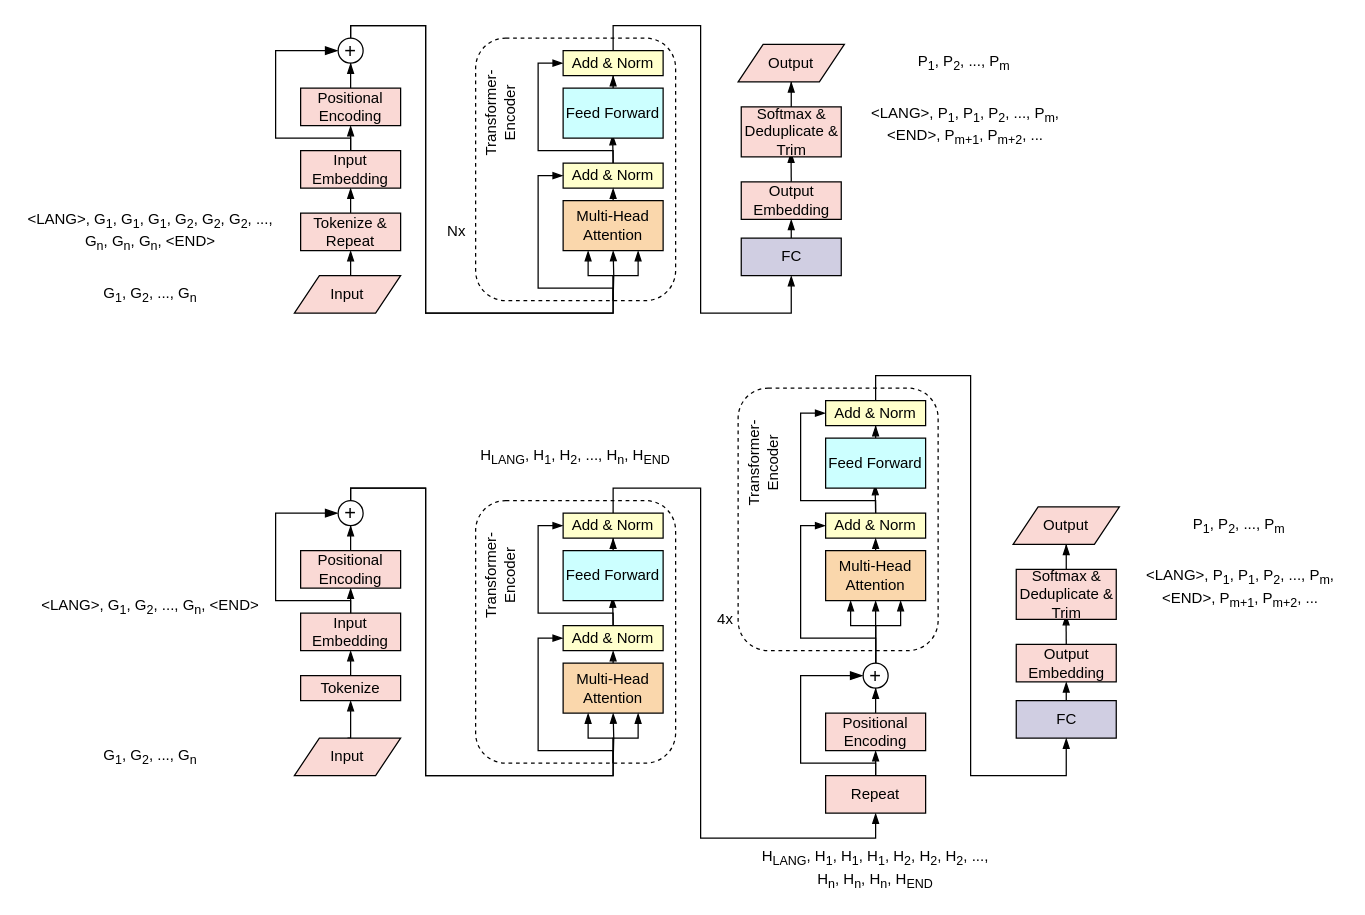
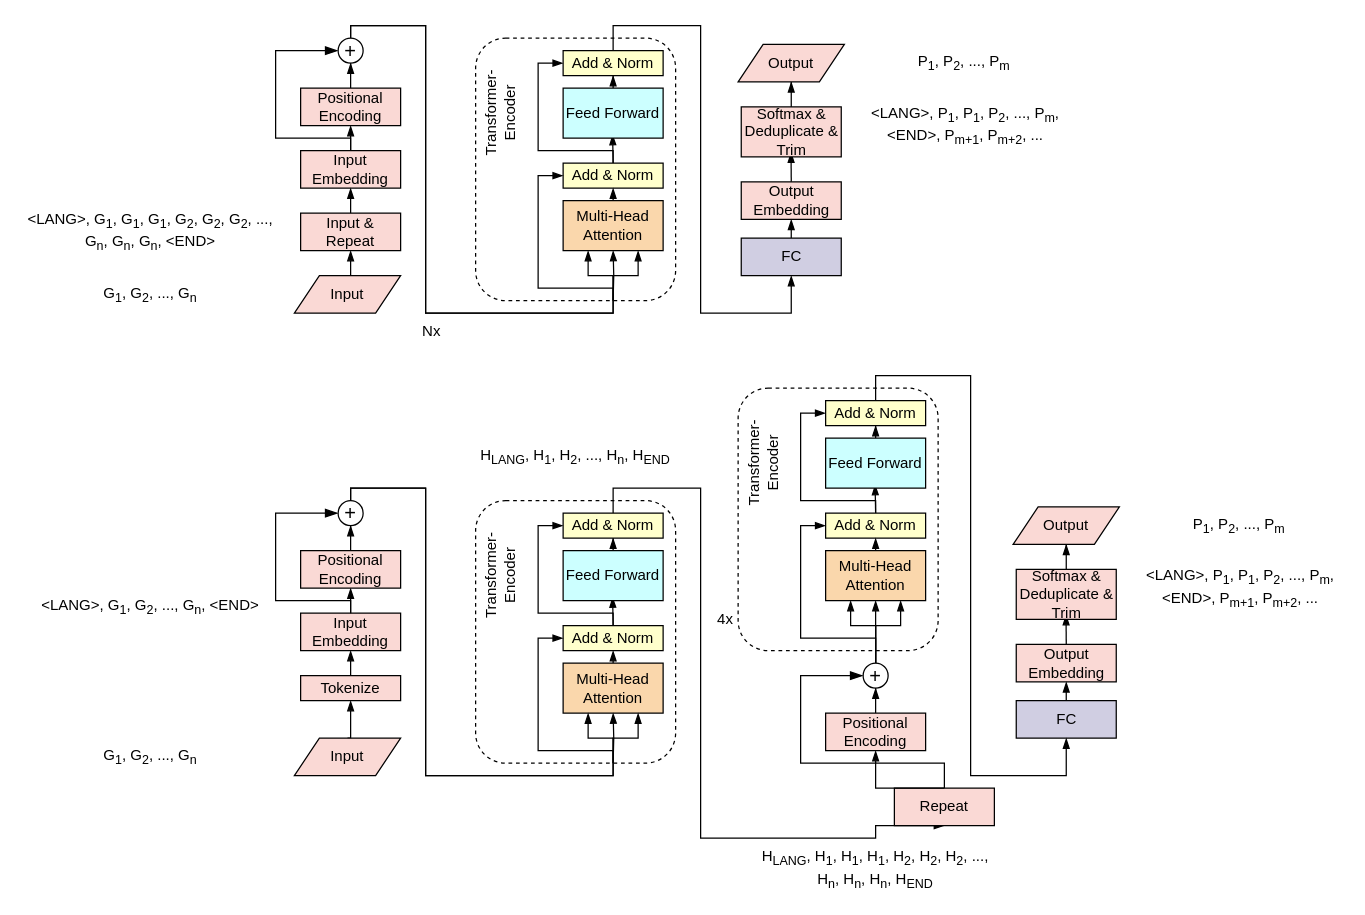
node "Tokenize & Repeat": label "Tokenize & Repeat" -> "Input & Repeat"
node "Nx": moved (457, 232) -> (432, 332)
node "Repeat": moved (876, 794) -> (944, 807)
